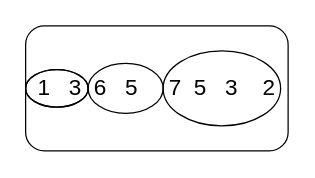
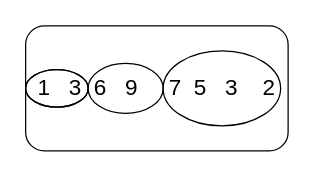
node "1 3 6 5 7 5 3 2": label "1 3 6 5 7 5 3 2" -> "1 3 6 9 7 5 3 2"
